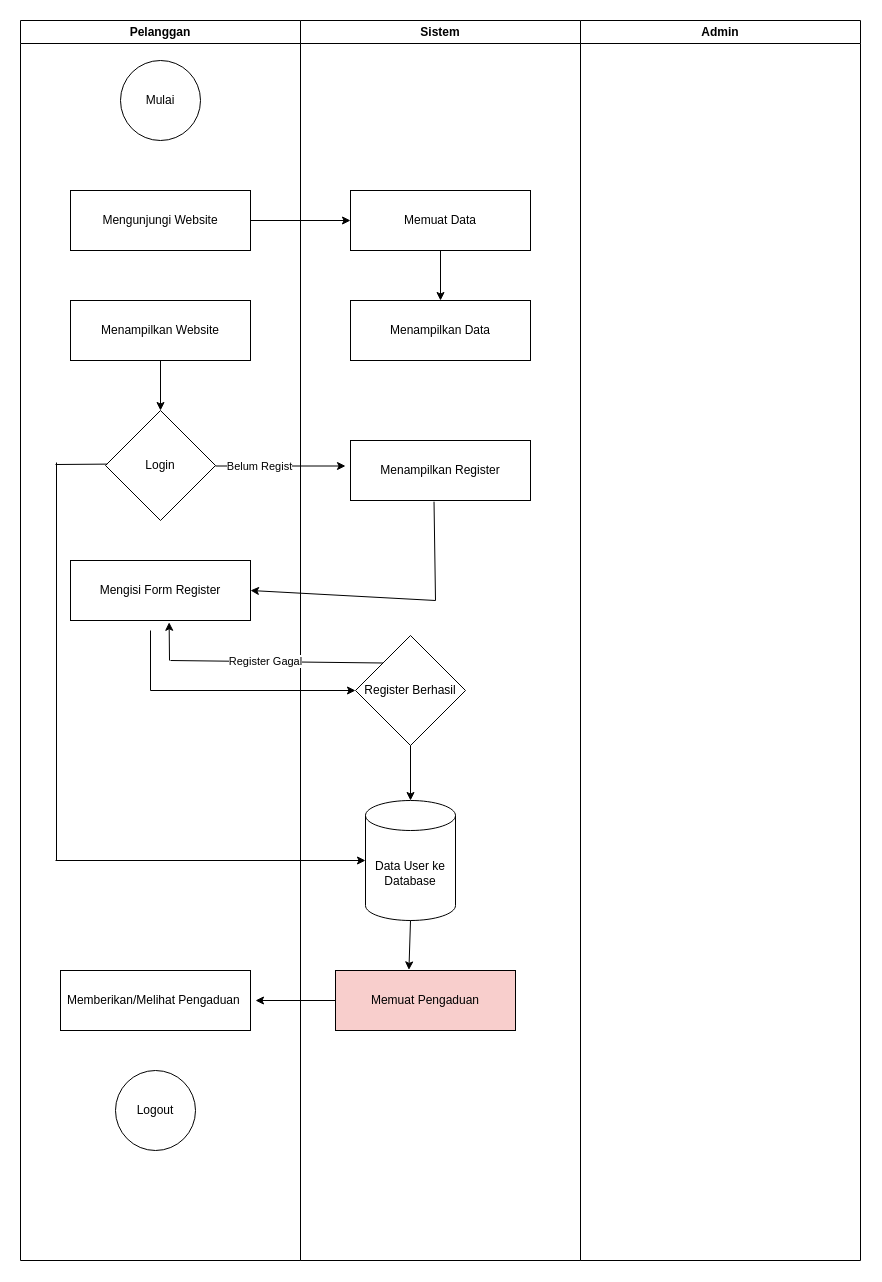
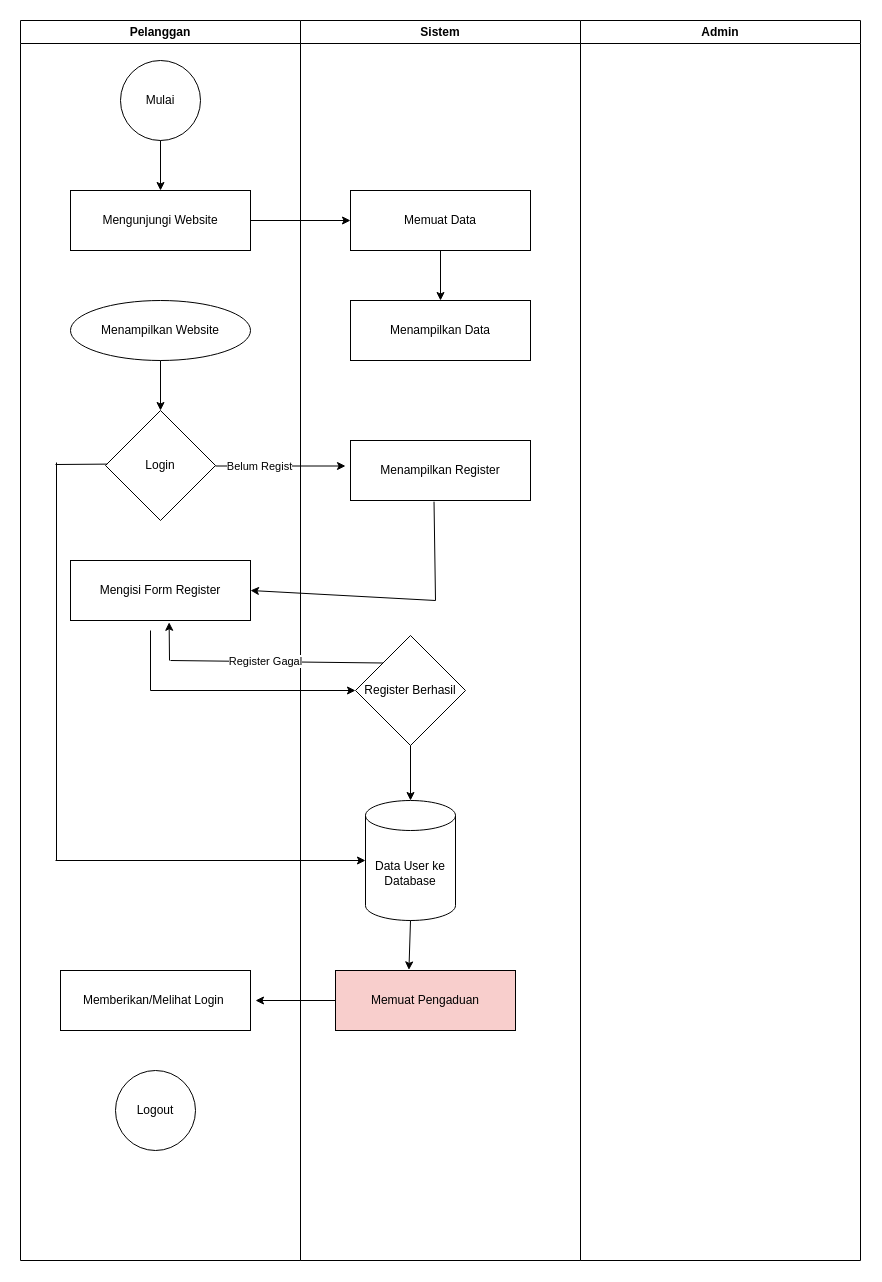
edge "Mulai" -> "Mengunjungi Website": added
node "Menampilkan Website": shape rectangle -> ellipse
node "Memberikan/Melihat Pengaduan": label "Memberikan/Melihat Pengaduan" -> "Memberikan/Melihat Login"
